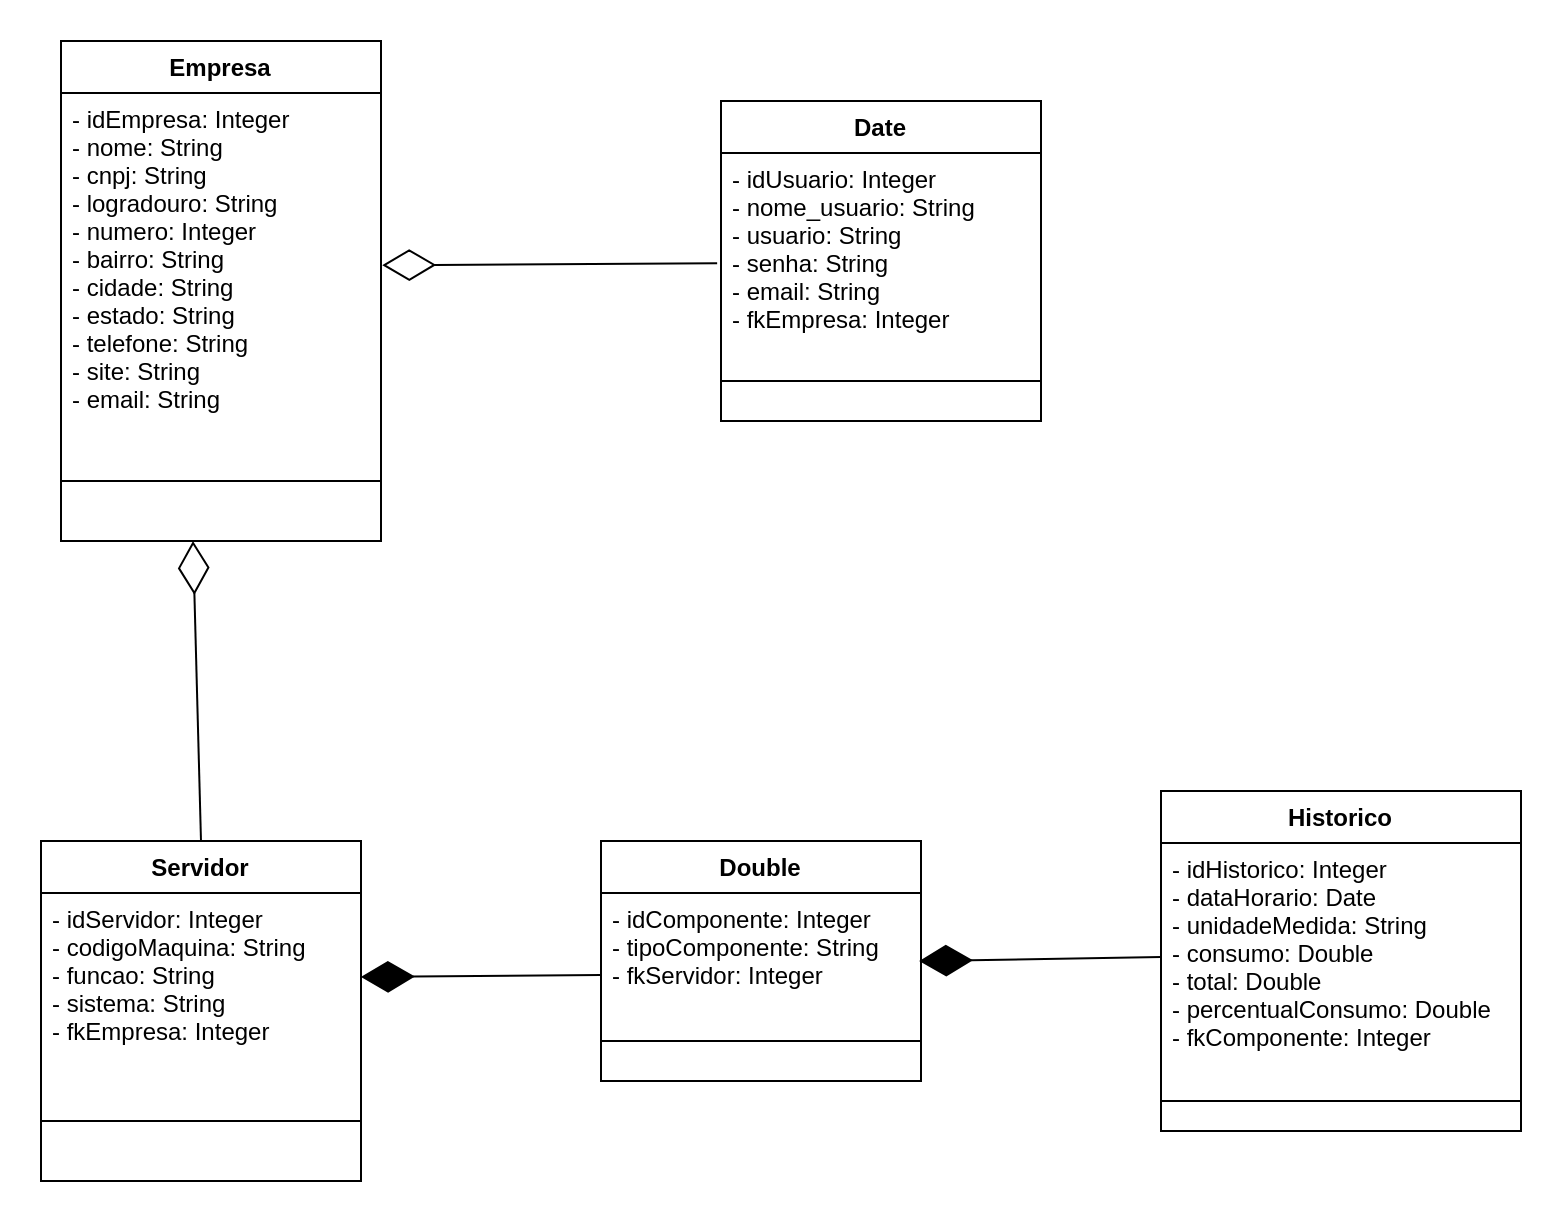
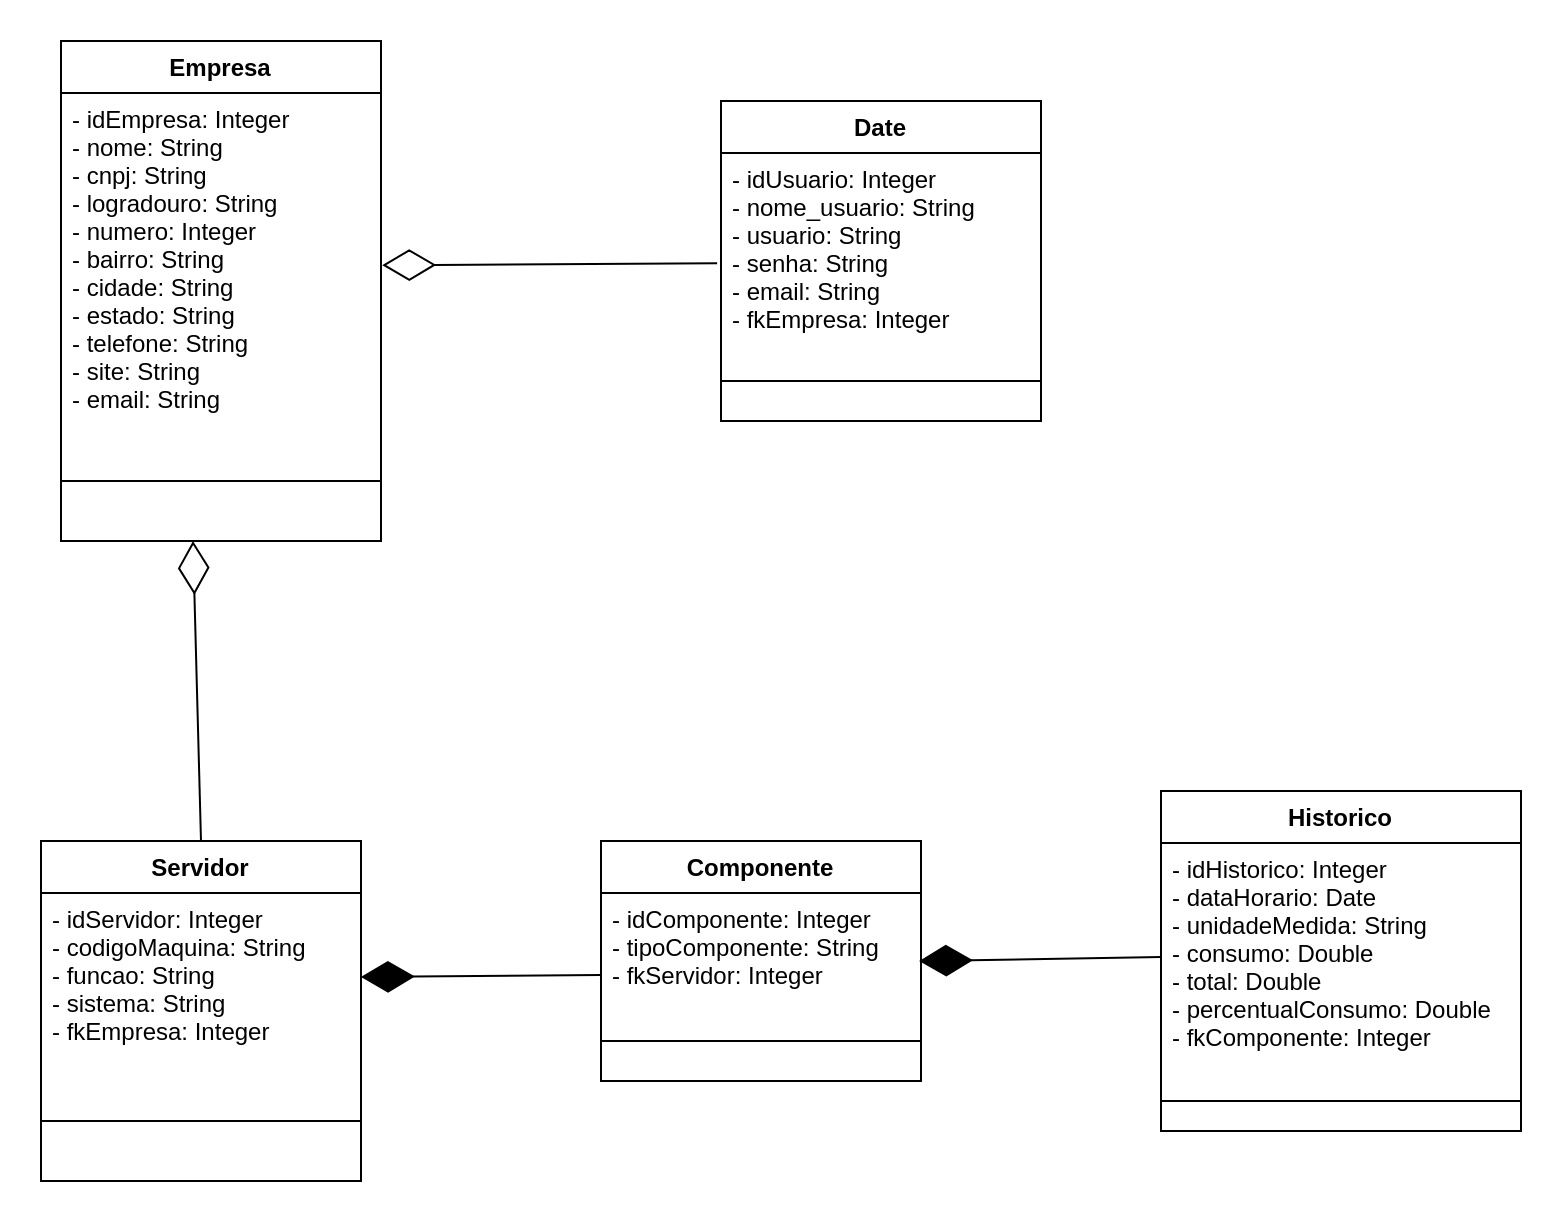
node "Double": label "Double" -> "Componente"
